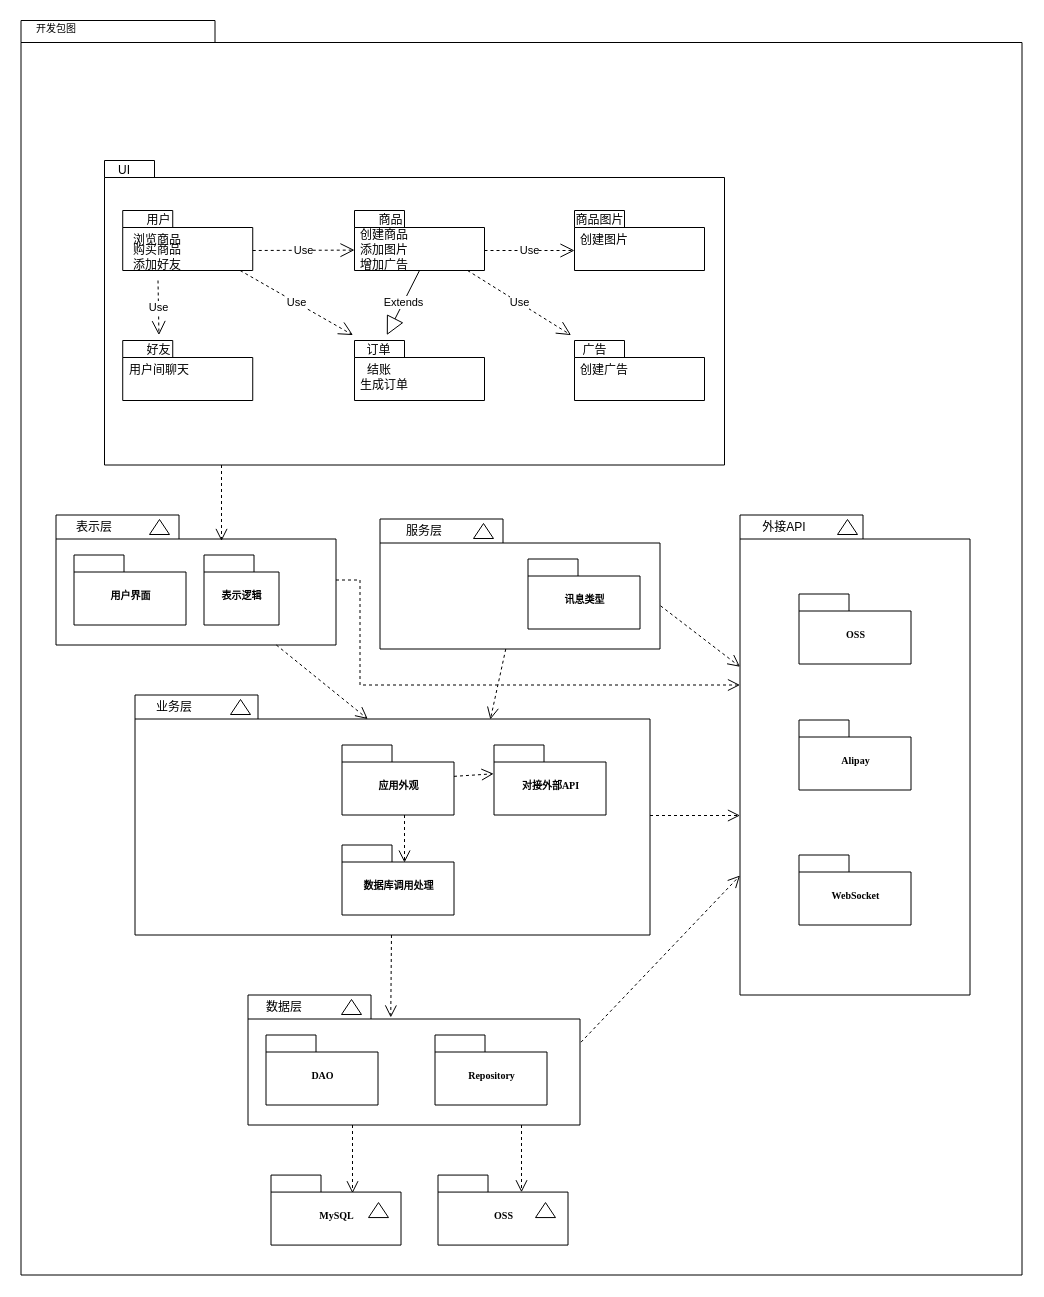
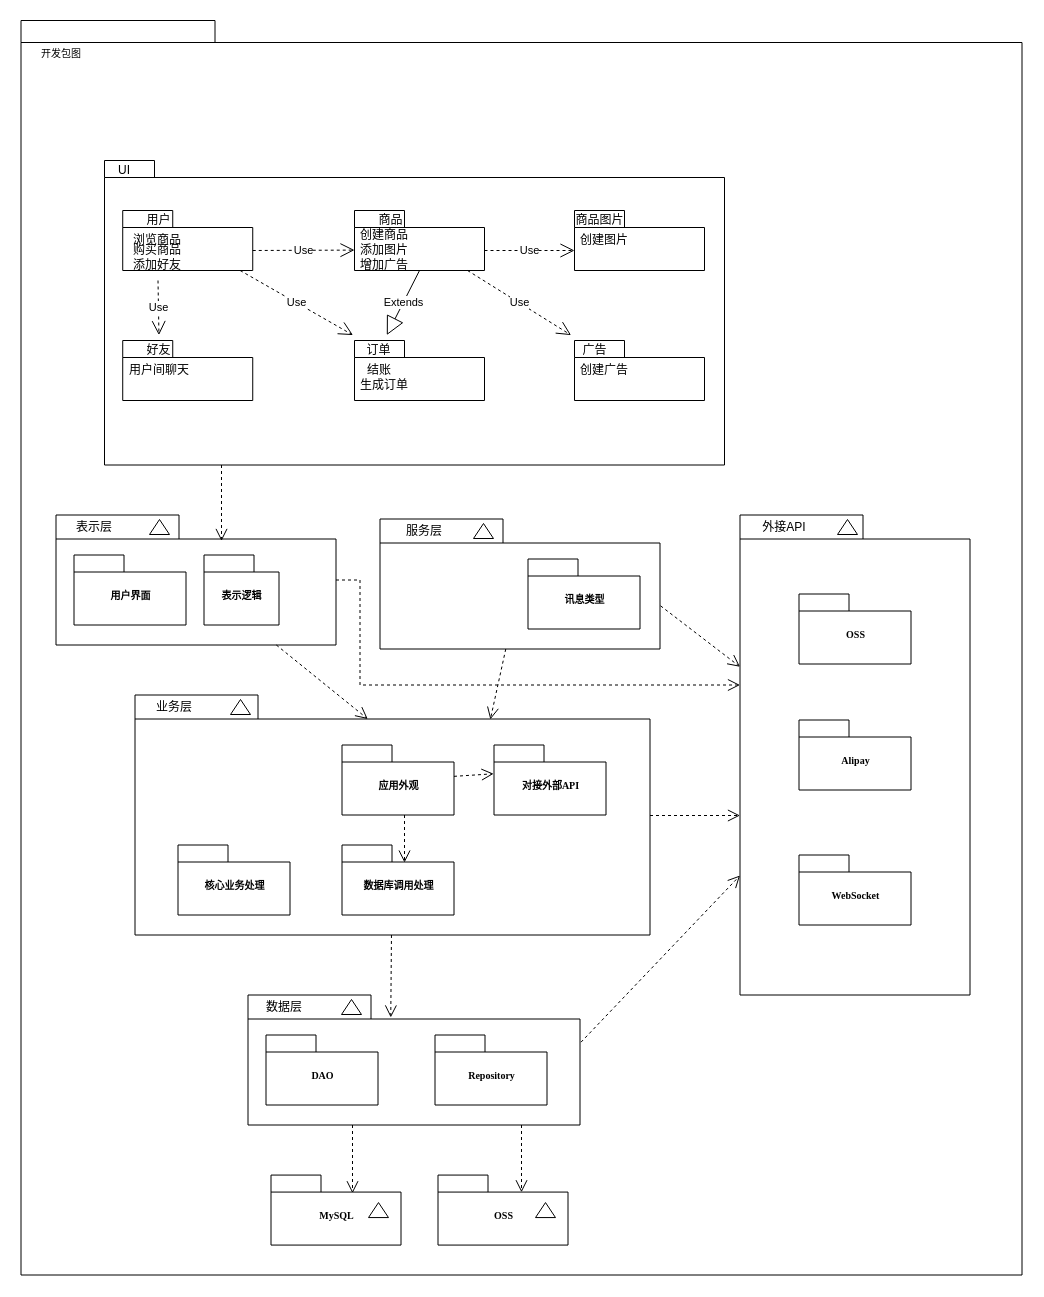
node "开发包图": moved (100, 31) -> (105, 56)
node "核心业务处理": added
